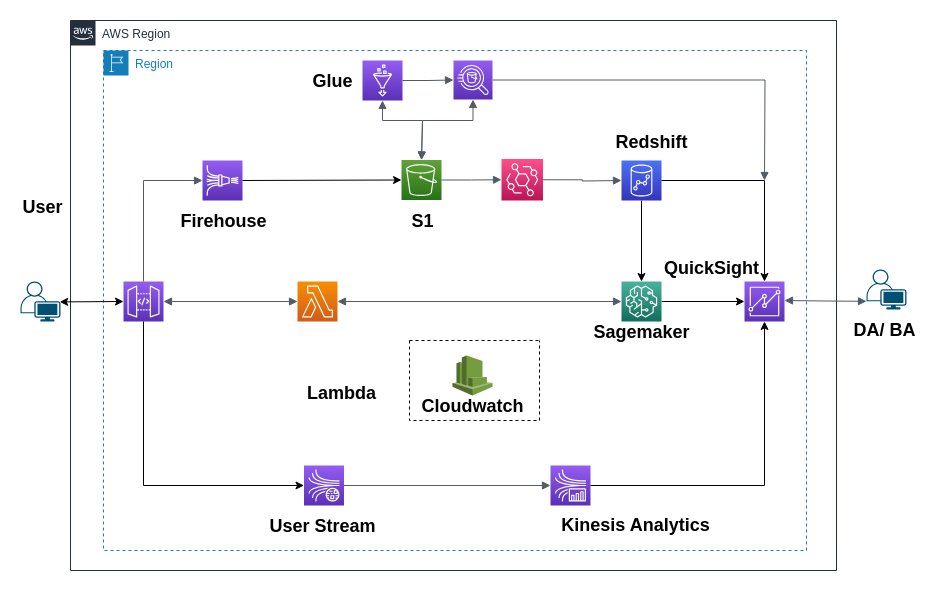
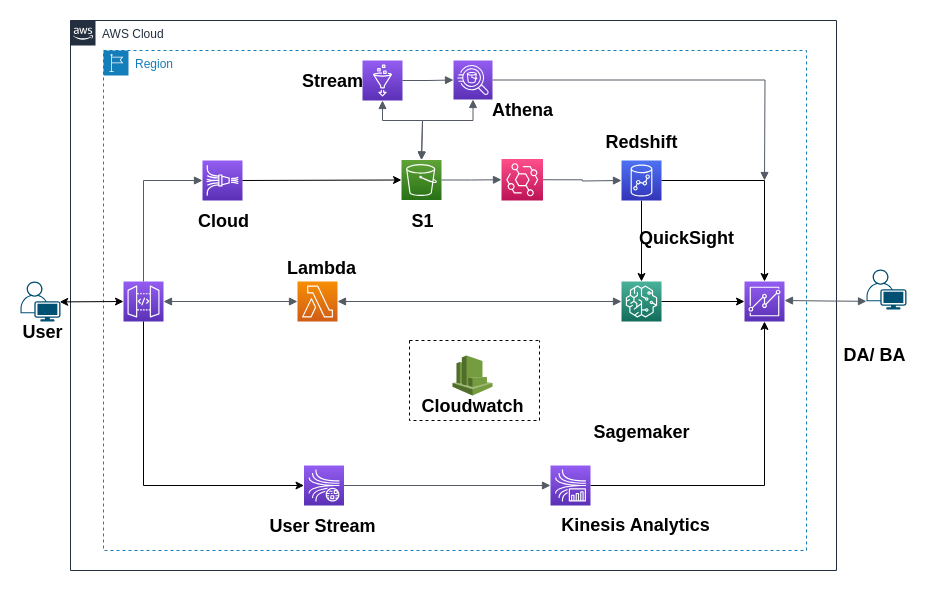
node "AWS Region": label "AWS Region" -> "AWS Cloud"
node "Glue": label "Glue" -> "Stream"
node "Athena": added
node "Redshift": moved (652, 142) -> (642, 142)
node "User": moved (43, 207) -> (43, 332)
node "Firehouse": label "Firehouse" -> "Cloud"
node "QuickSight": moved (712, 268) -> (687, 238)
node "DA/ BA": moved (885, 330) -> (875, 355)
node "Sagemaker": moved (642, 332) -> (642, 432)
node "Lambda": moved (342, 393) -> (322, 268)
